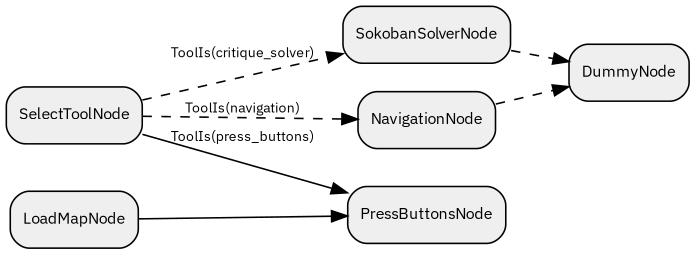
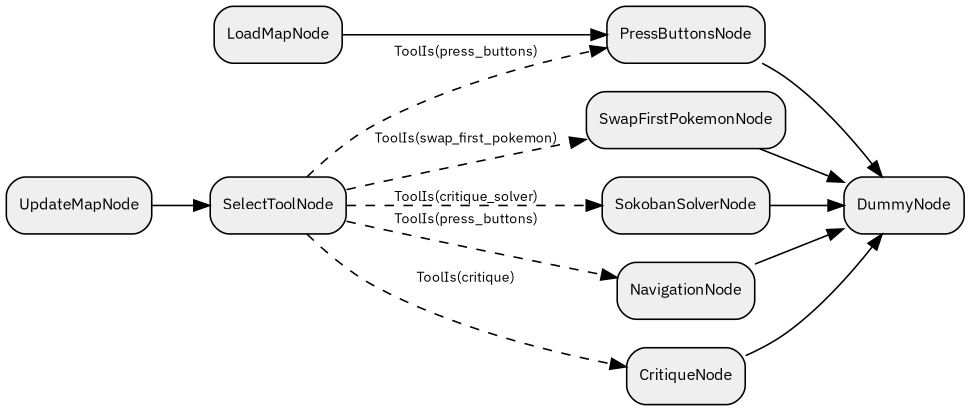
edge "SokobanSolverNode" -> "DummyNode": style dashed -> solid
edge "NavigationNode" -> "DummyNode": style dashed -> solid
edge "PressButtonsNode" -> "DummyNode": added
edge "SelectToolNode" -> "NavigationNode": label "ToolIs(navigation)" -> "ToolIs(press_buttons)"
node "SwapFirstPokemonNode": added
edge "SelectToolNode" -> "PressButtonsNode": style solid -> dashed
node "UpdateMapNode": added
node "CritiqueNode": added
